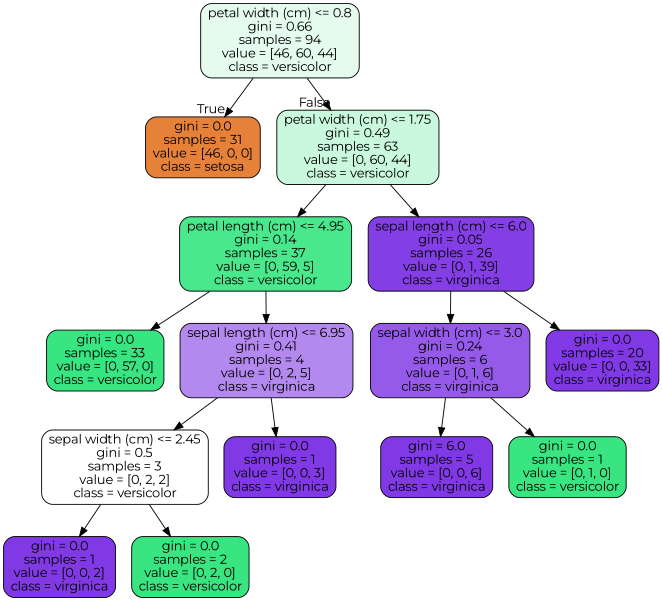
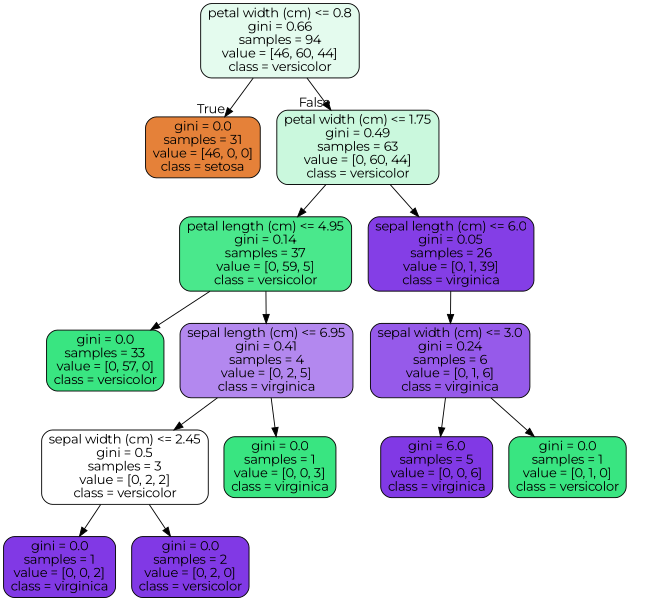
node "gini = 0.0 samples = 20 value = [0, 0, 33] class = virginica": removed
node "gini = 0.0 samples = 1 value = [0, 0, 3] class = virginica": fillcolor #8139e5ff -> #39e581ff
node "gini = 0.0 samples = 2 value = [0, 2, 0] class = versicolor": fillcolor #39e581ff -> #8139e5ff
